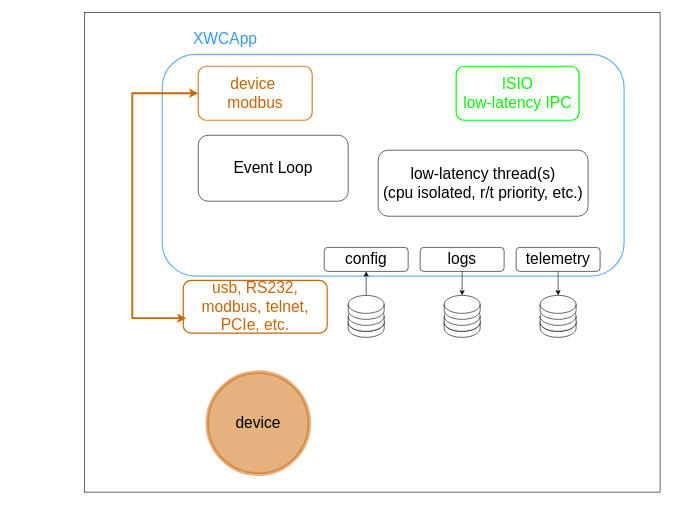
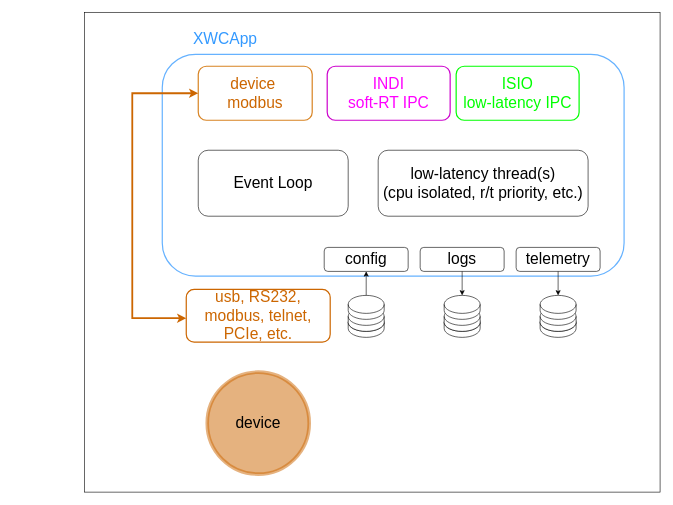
node "INDI soft-RT IPC": added
node "Event Loop": moved (273, 168) -> (273, 183)
node "usb, RS232, modbus, telnet, PCIe, etc.": moved (255, 307) -> (258, 316)
